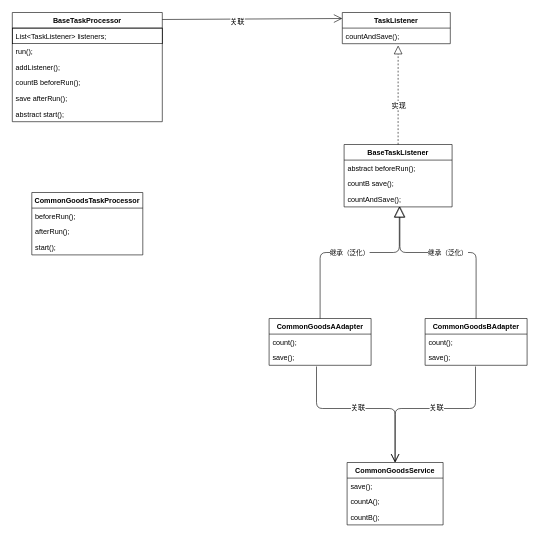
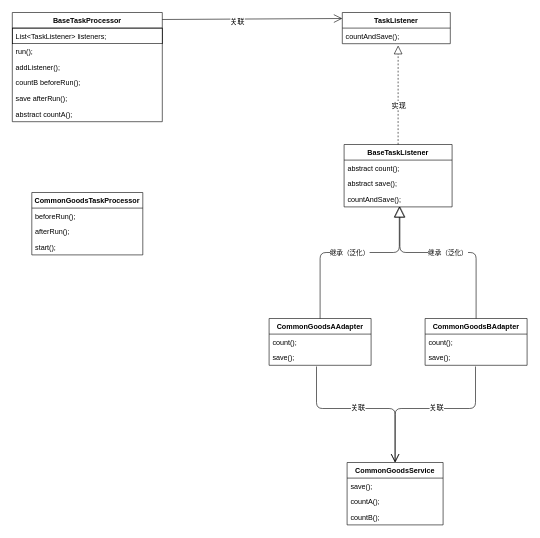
node "abstract start();": label "abstract start();" -> "abstract countA();"
node "abstract beforeRun();": label "abstract beforeRun();" -> "abstract count();"
node "countB save();": label "countB save();" -> "abstract save();"
